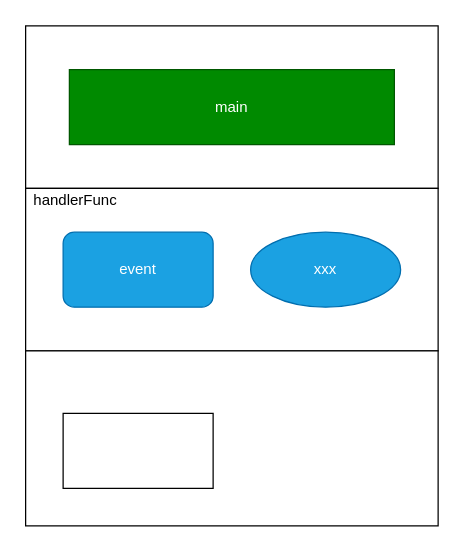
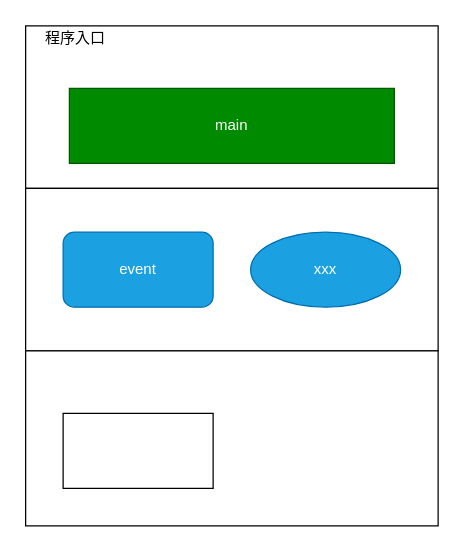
node "程序入口": added
node "main": moved (232, 107) -> (232, 126)
node "handlerFunc": removed
